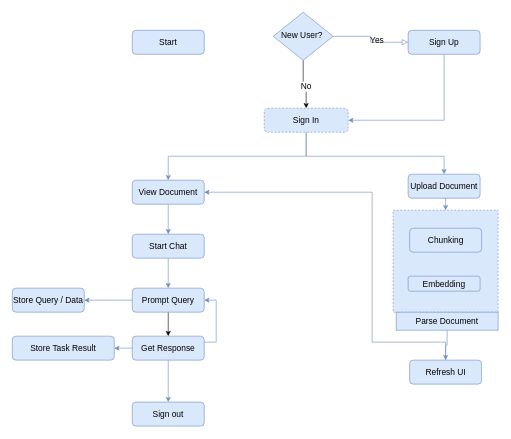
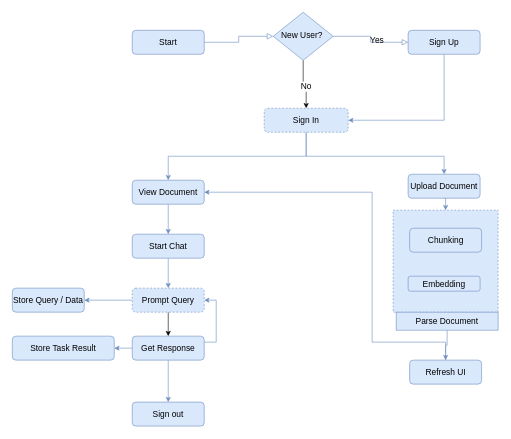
edge "Start" -> "New User?": added
node "Prompt Query": style solid -> dashed
